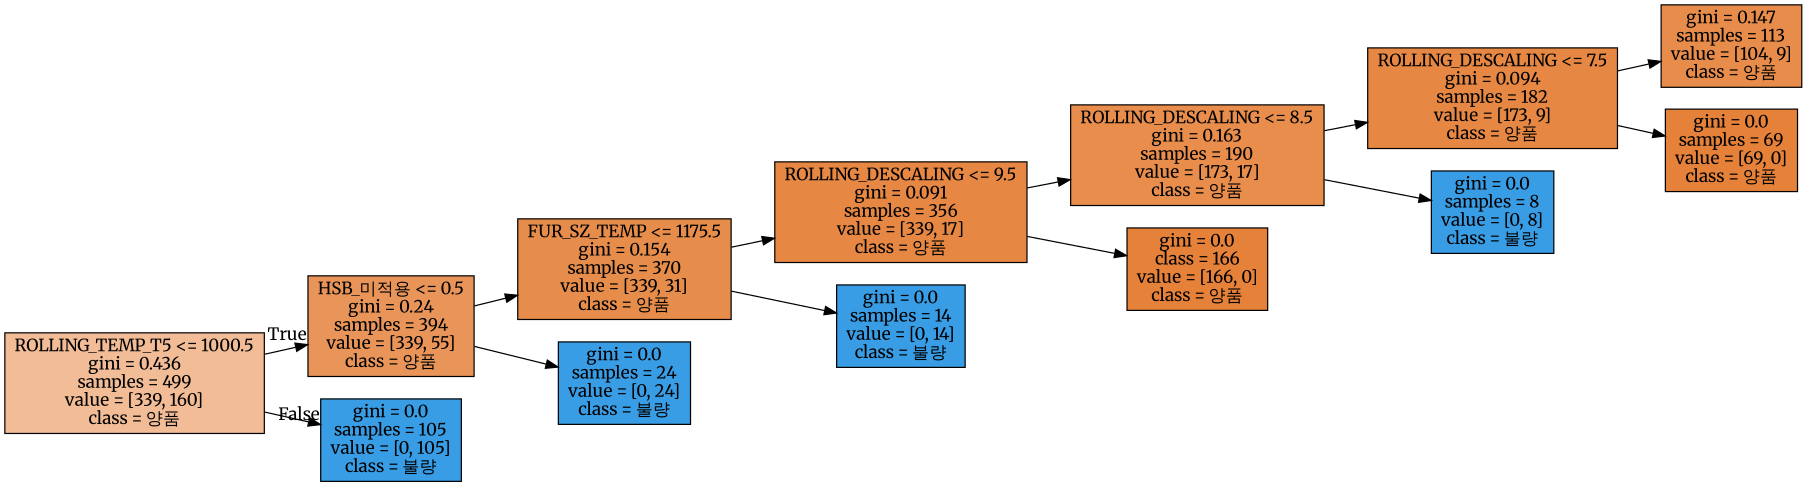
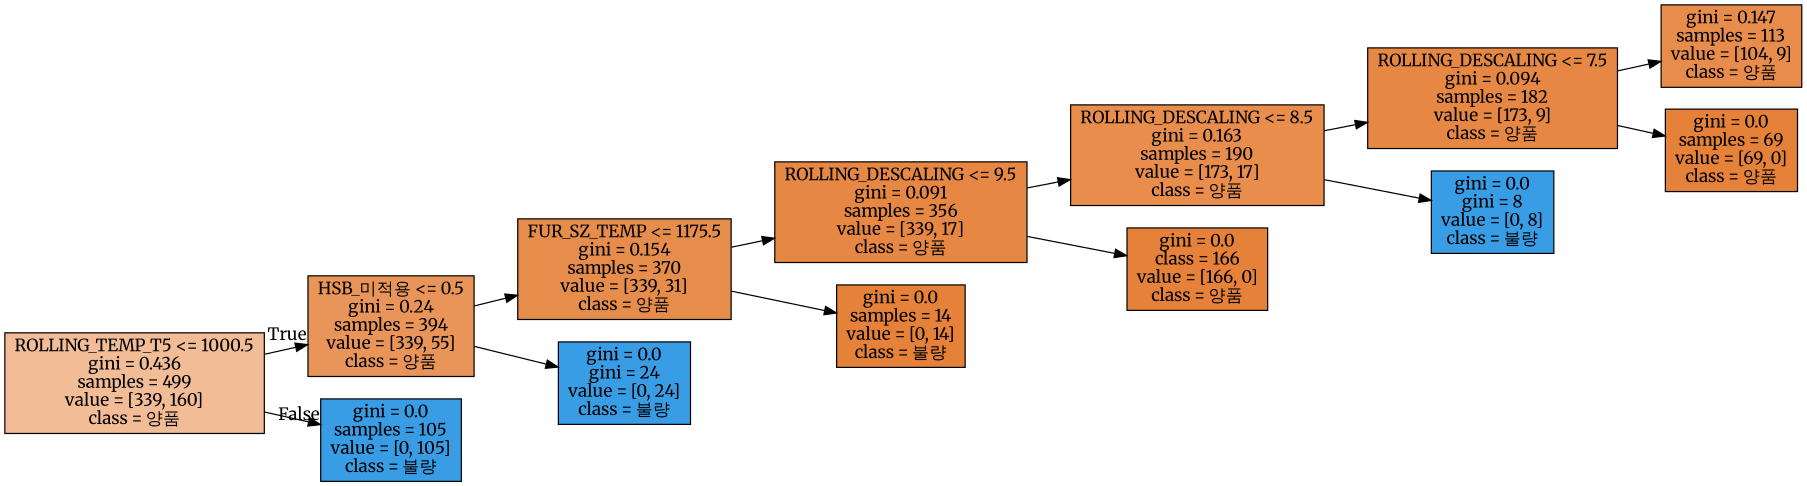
node "gini = 0.0 samples = 8 value = [0, 8] class = 불량": label "gini = 0.0 samples = 8 value = [0, 8] class = 불량" -> "gini = 0.0 gini = 8 value = [0, 8] class = 불량"
node "gini = 0.0 samples = 14 value = [0, 14] class = 불량": fillcolor #399de5 -> #e58139
node "gini = 0.0 samples = 24 value = [0, 24] class = 불량": label "gini = 0.0 samples = 24 value = [0, 24] class = 불량" -> "gini = 0.0 gini = 24 value = [0, 24] class = 불량"
